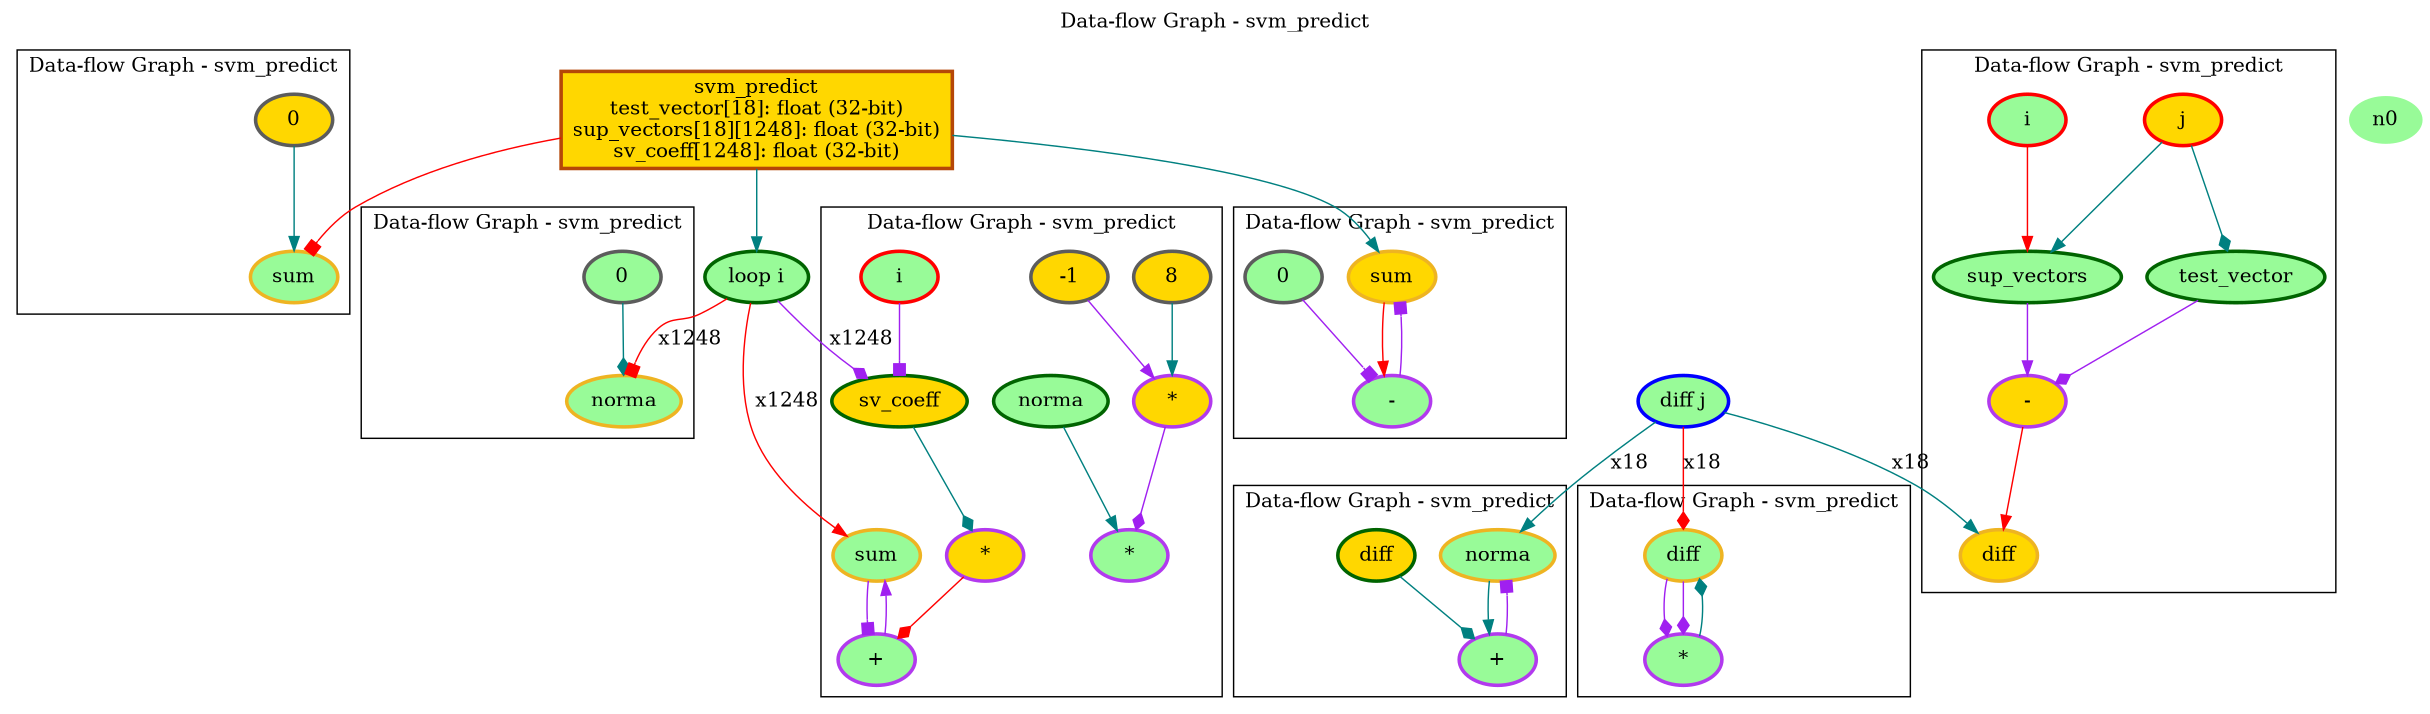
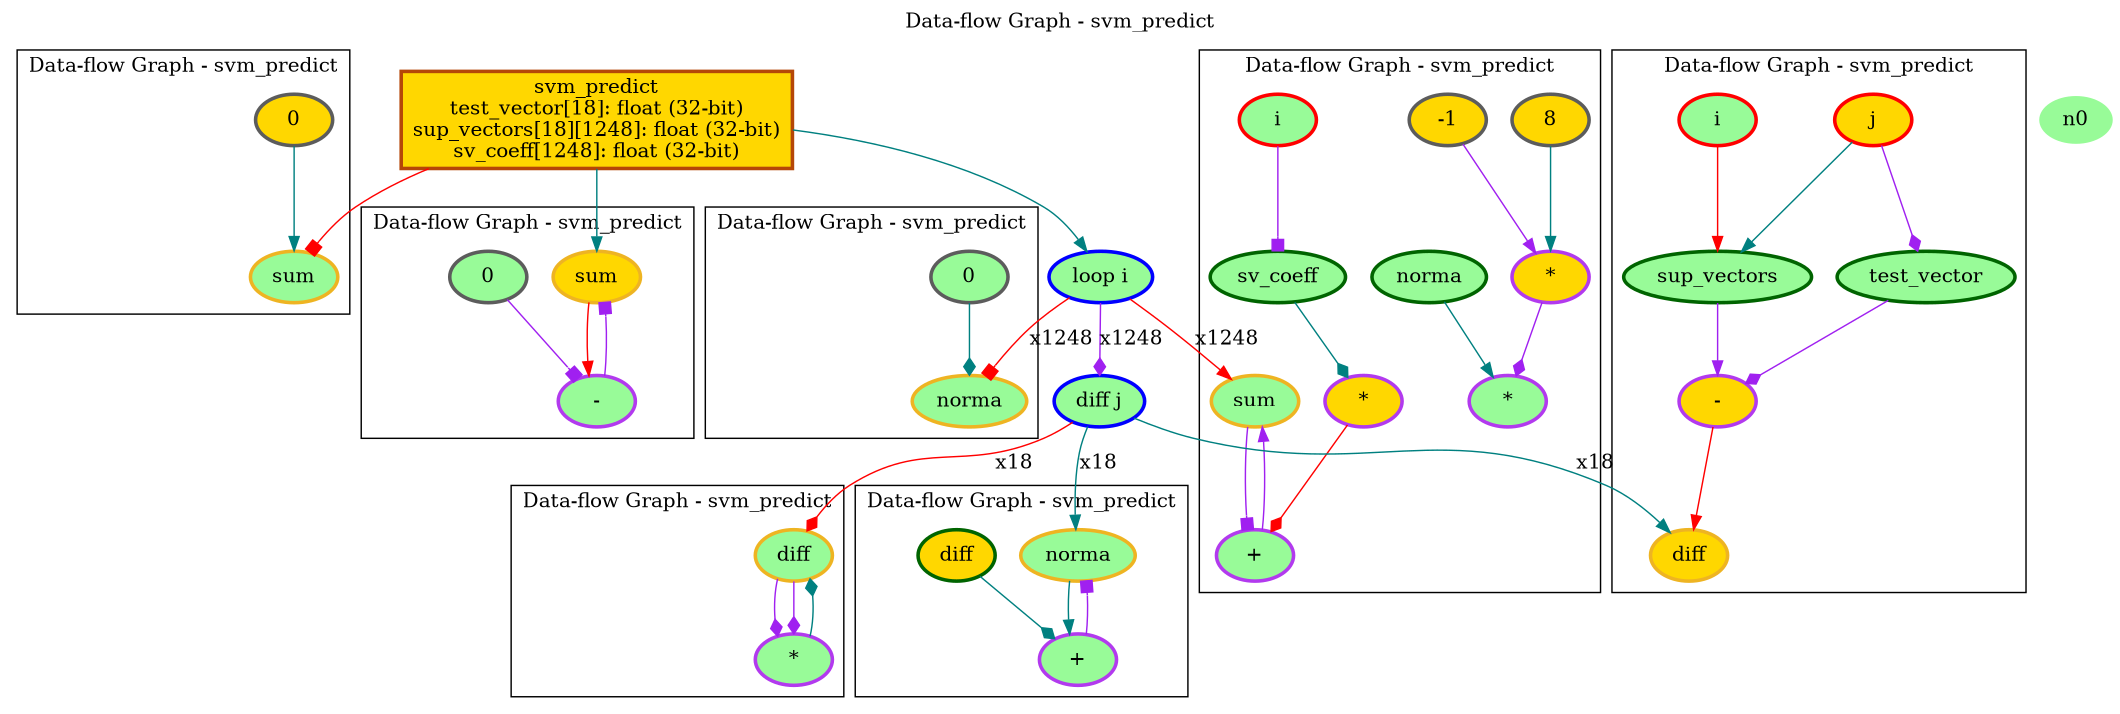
edge "j" -> "test_vector": color teal -> purple
node "loop i": color darkgreen -> blue1
edge "loop i" -> "sv_coeff": now "loop i" -> "diff j"
node "sv_coeff": fillcolor gold -> palegreen
